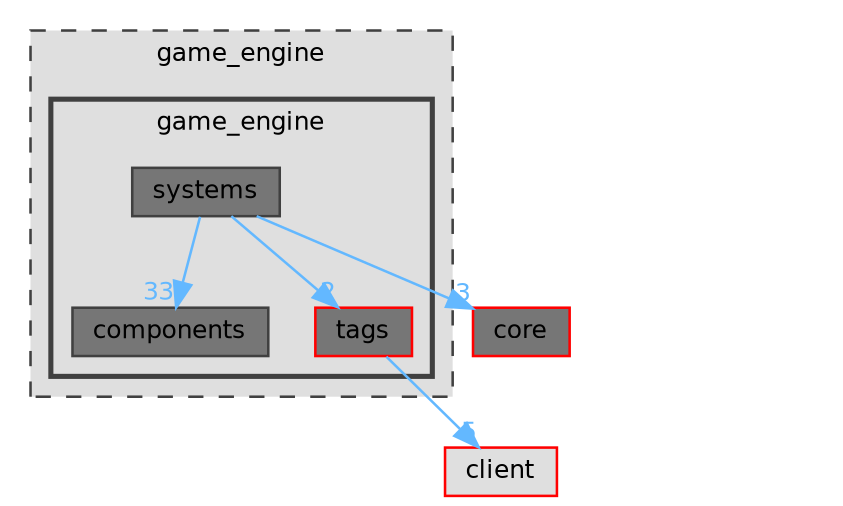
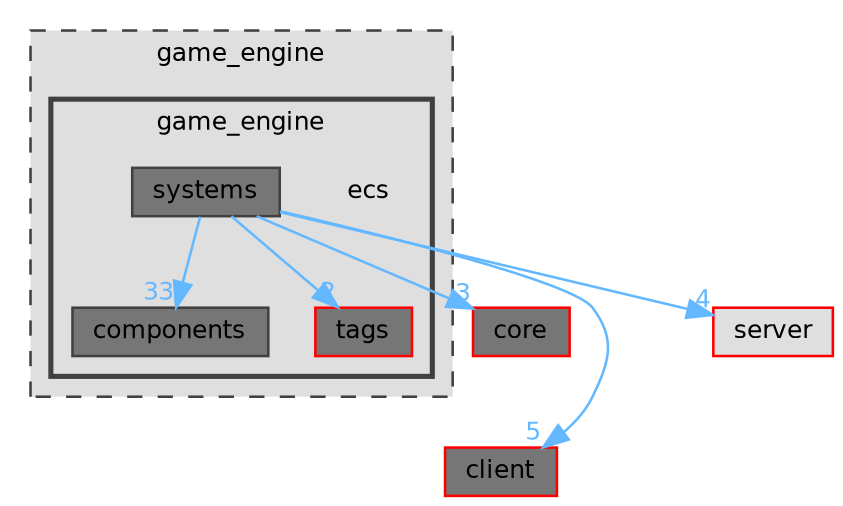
node "ecs": added
node "server": added
edge "tags" -> "client": now "systems" -> "client"
node "client": fillcolor #dfdfdf -> #767676
